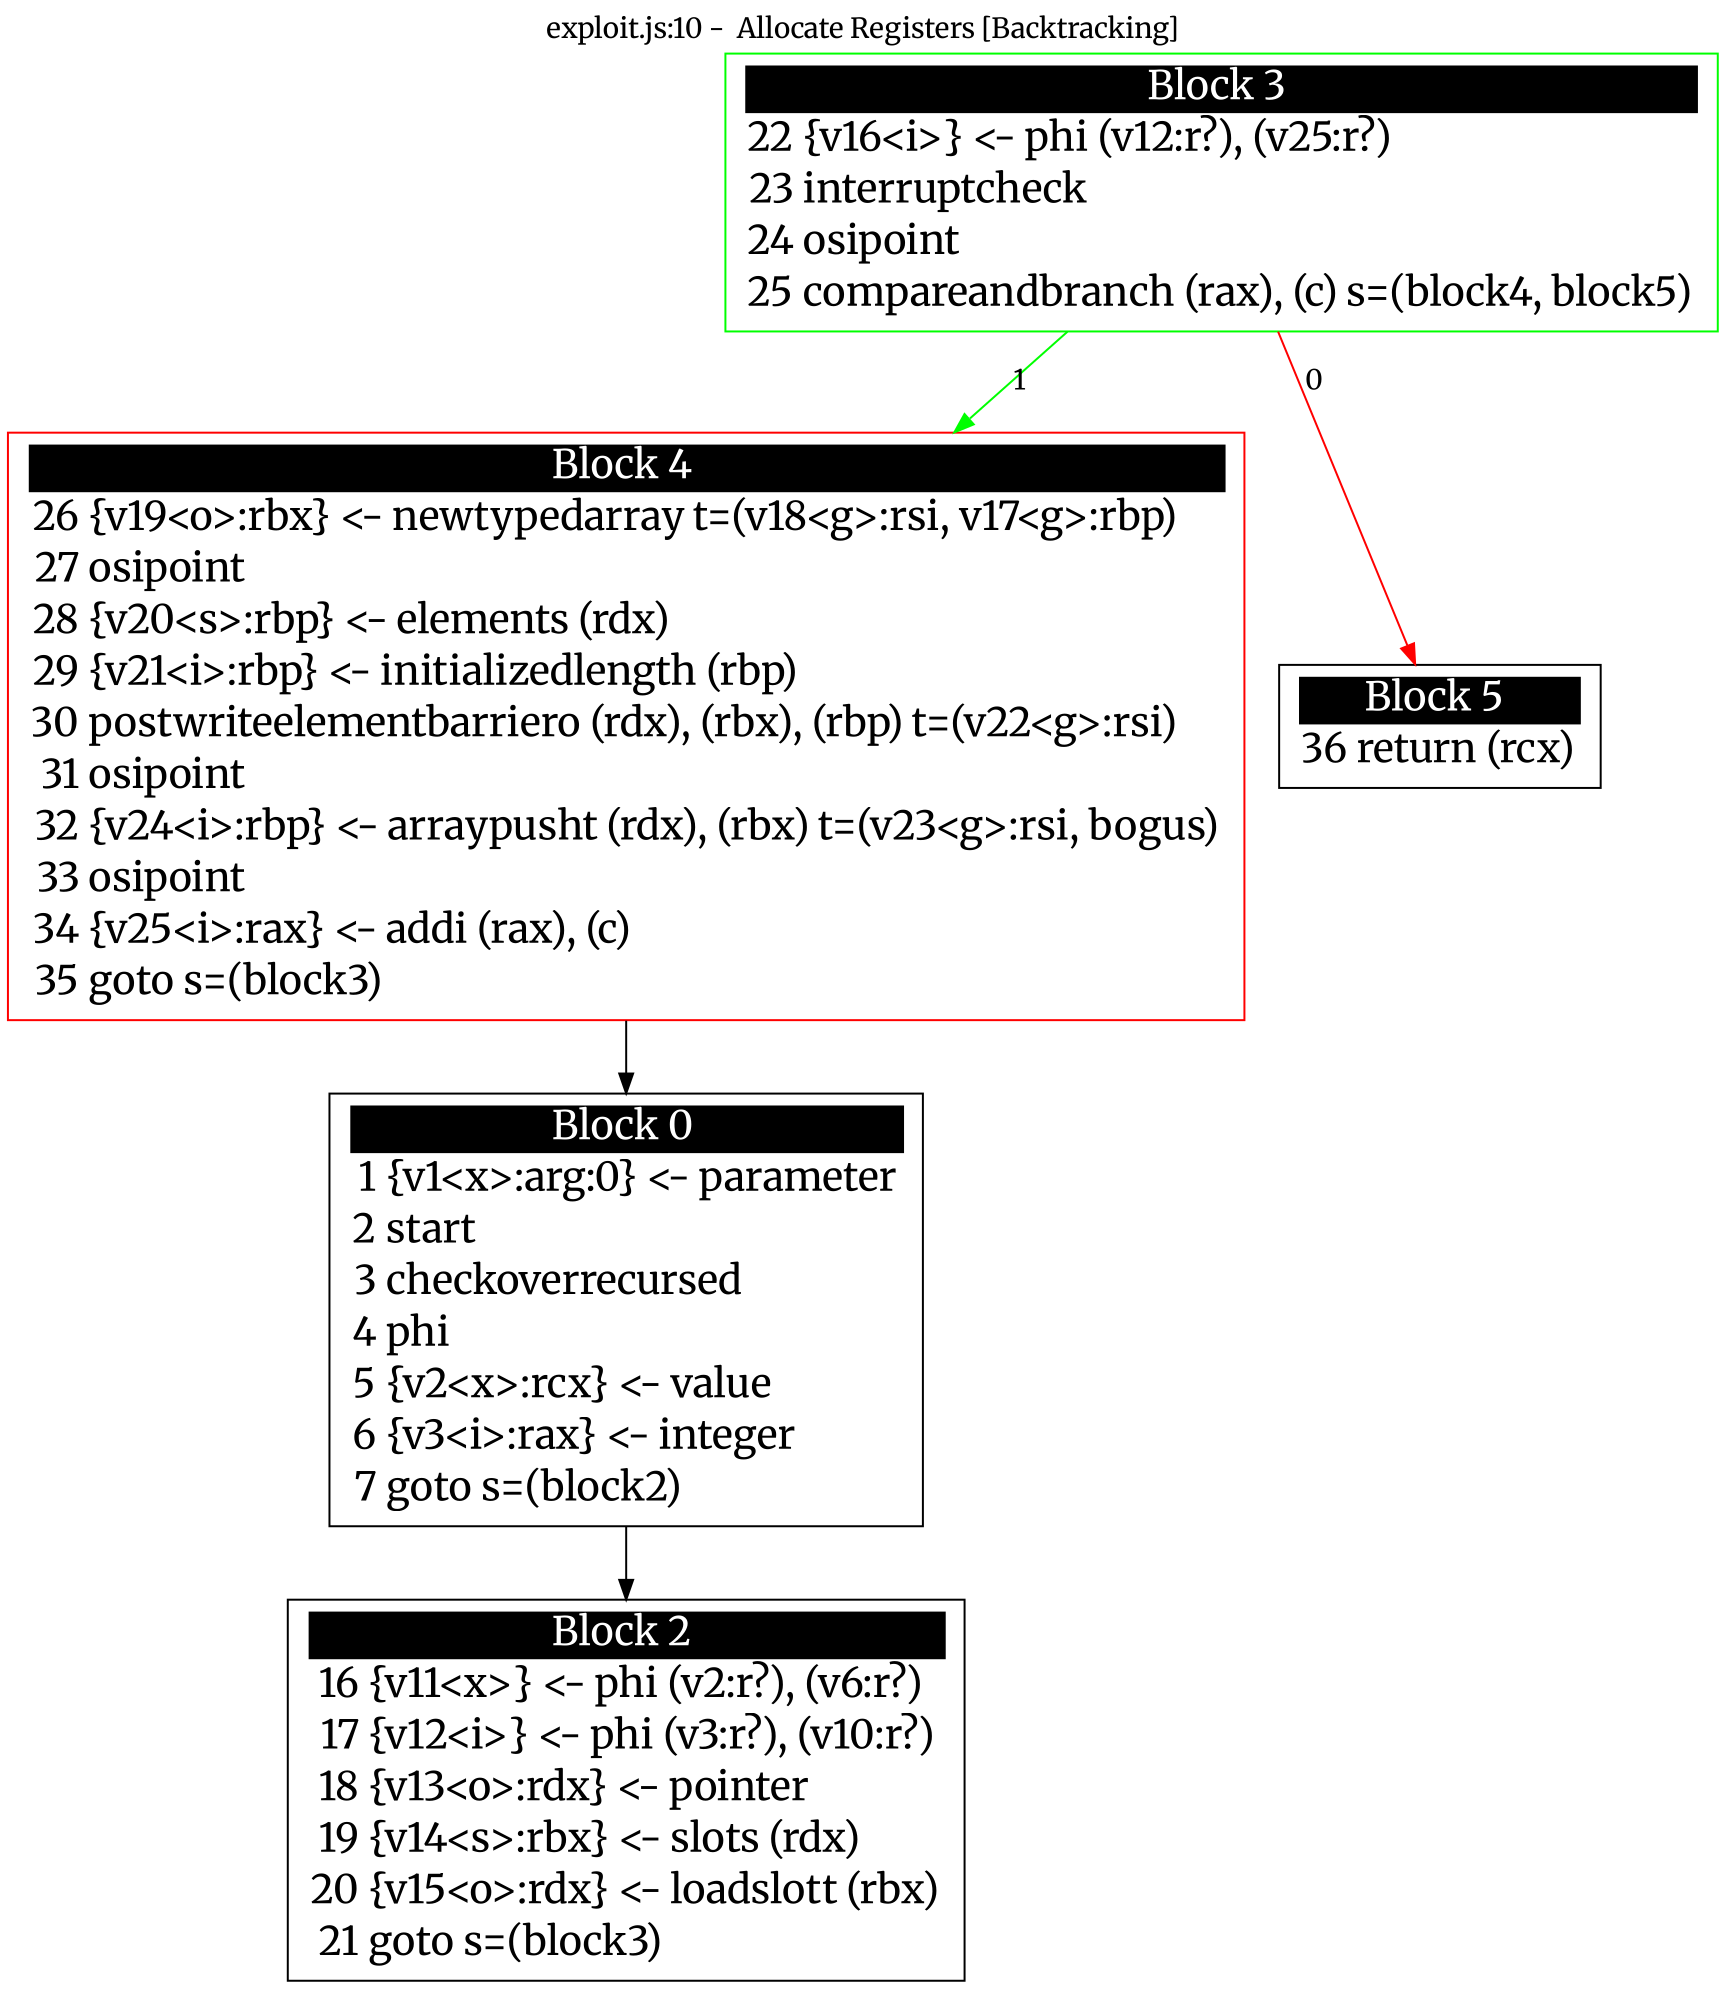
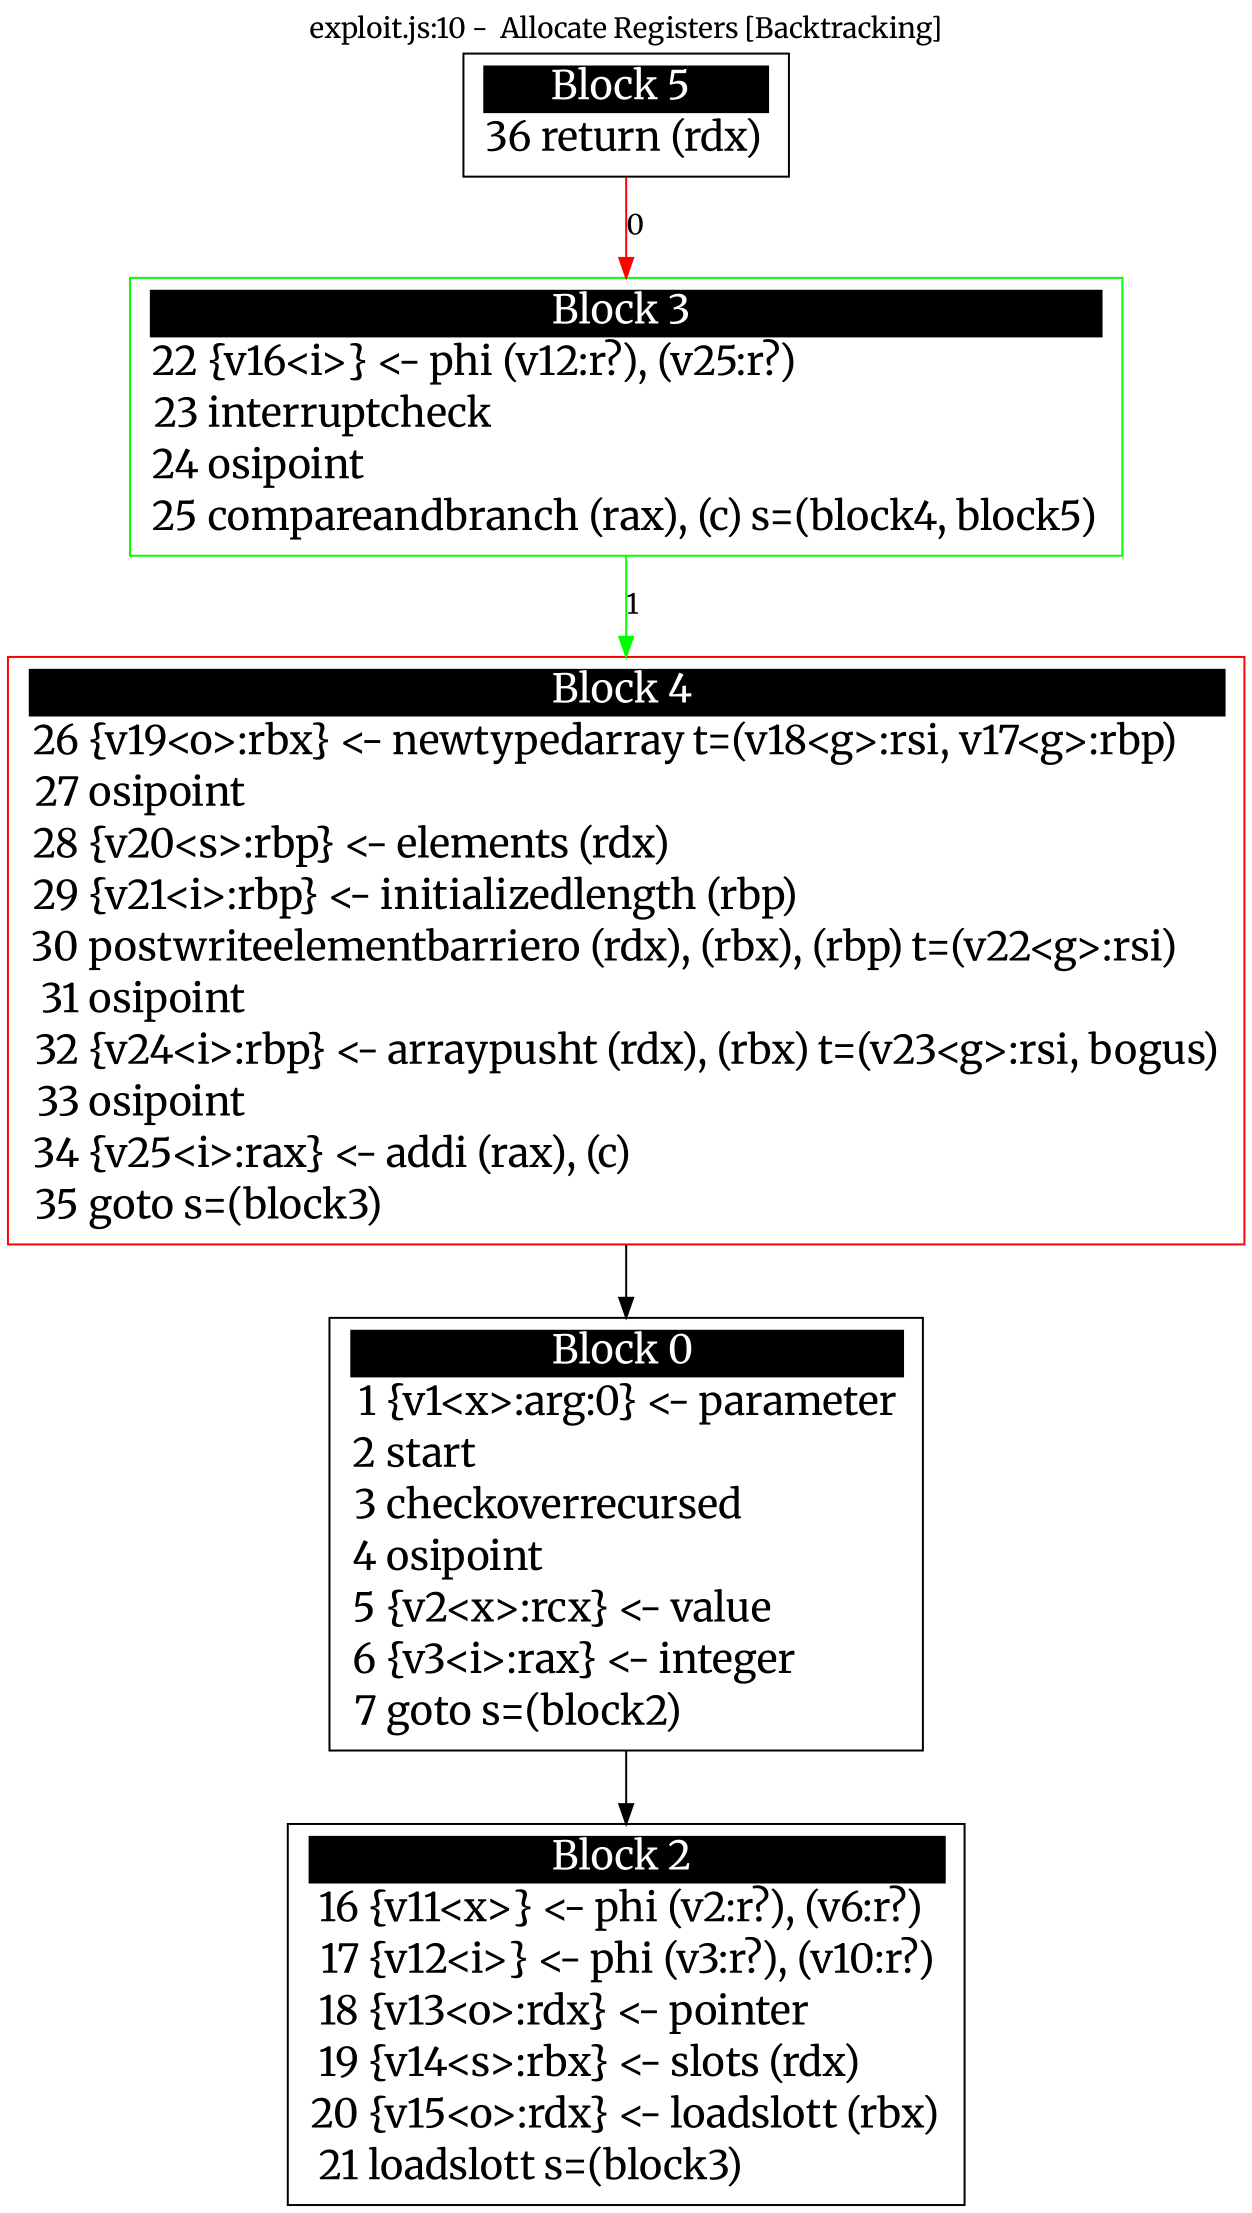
edge "Block 3" -> "Block 5": reversed
node "Block 5": text "return (rcx)" -> "return (rdx)"
node "Block 0": text "phi" -> "osipoint"
node "Block 2": text "goto s=(block3)" -> "loadslott s=(block3)"
